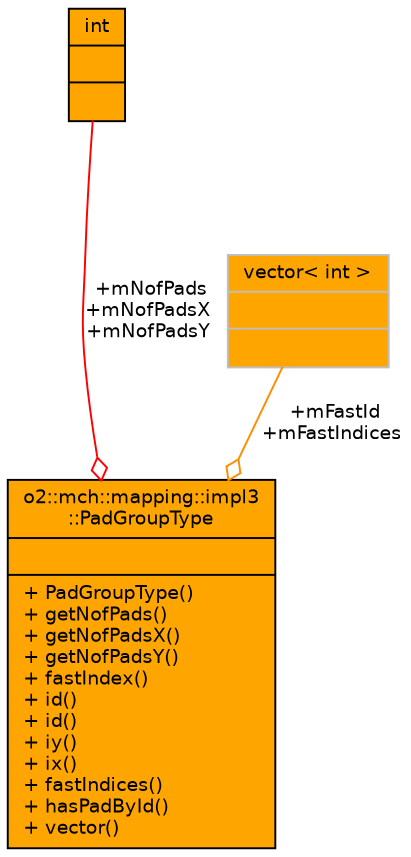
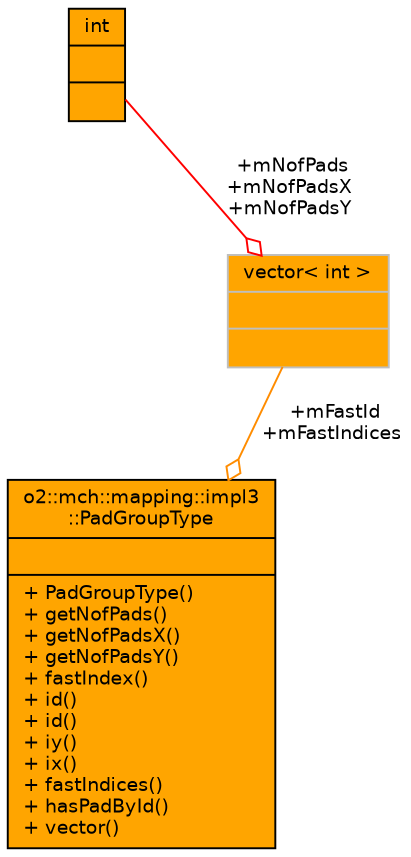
edge "int" -> "o2::mch::mapping::impl3": now "int" -> "vector< int >"
